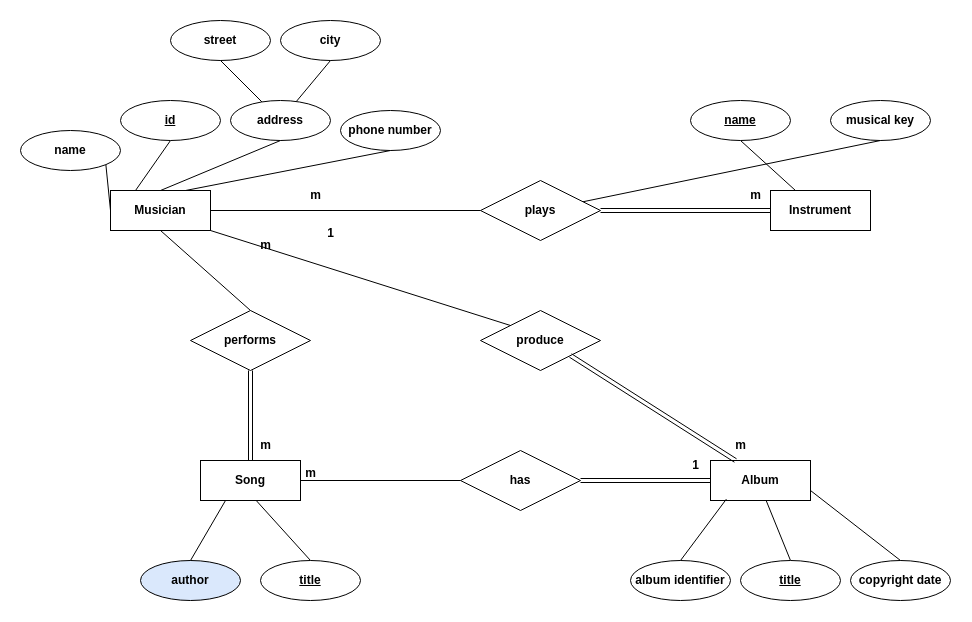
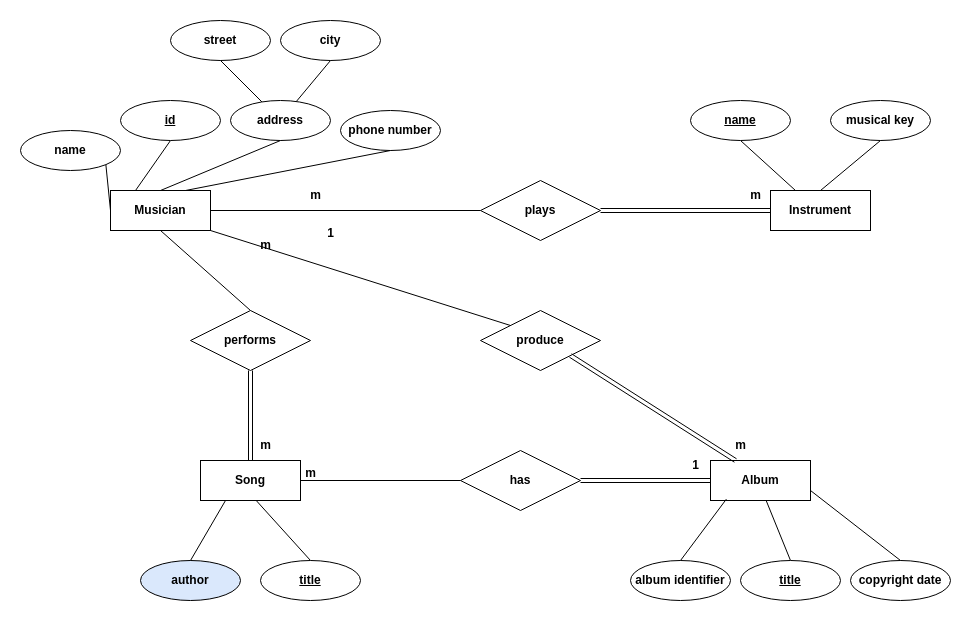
edge "musical key" -- "plays": now "musical key" -- "Instrument"
